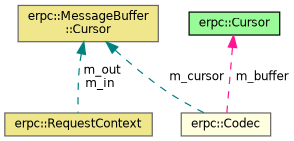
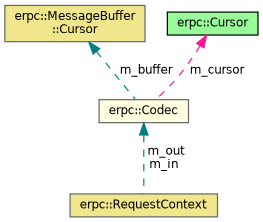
edge "erpc::Codec" -> "erpc::MessageBuffer ::Cursor": label " m_cursor" -> " m_buffer"
edge "erpc::Codec" -> "erpc::Cursor": label " m_buffer" -> " m_cursor"
edge "erpc::RequestContext" -> "erpc::MessageBuffer ::Cursor": now "erpc::RequestContext" -> "erpc::Codec"
